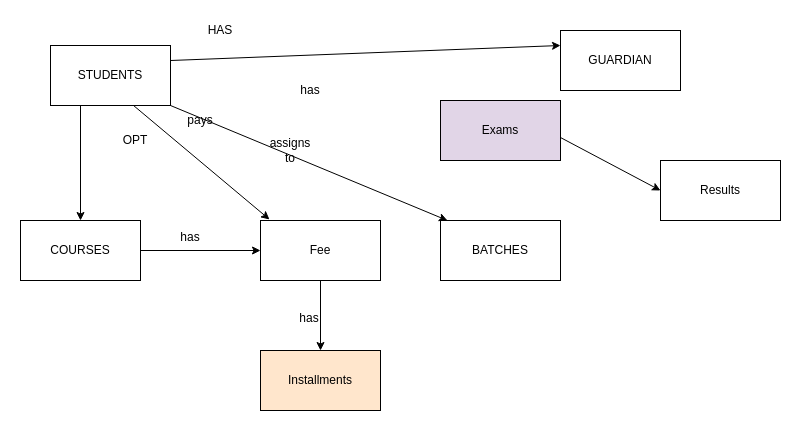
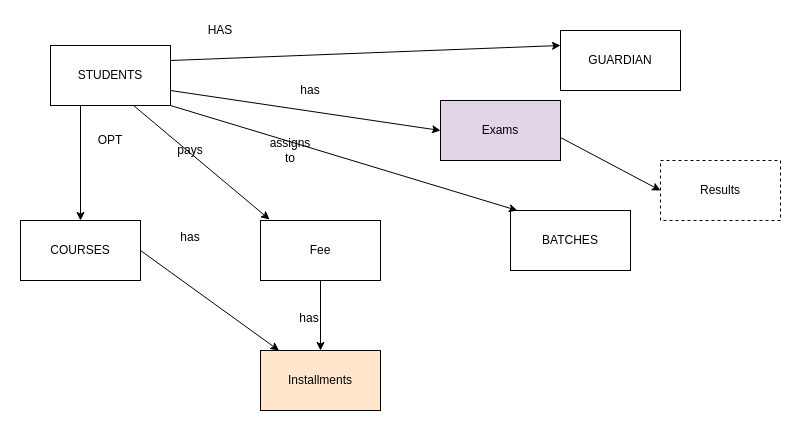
edge "STUDENTS" -> "Exams": added
node "pays": moved (201, 121) -> (191, 151)
node "OPT": moved (136, 141) -> (111, 141)
node "Results": style solid -> dashed
edge "COURSES" -> "Fee": now "COURSES" -> "Installments"
node "BATCHES": moved (501, 251) -> (571, 241)
